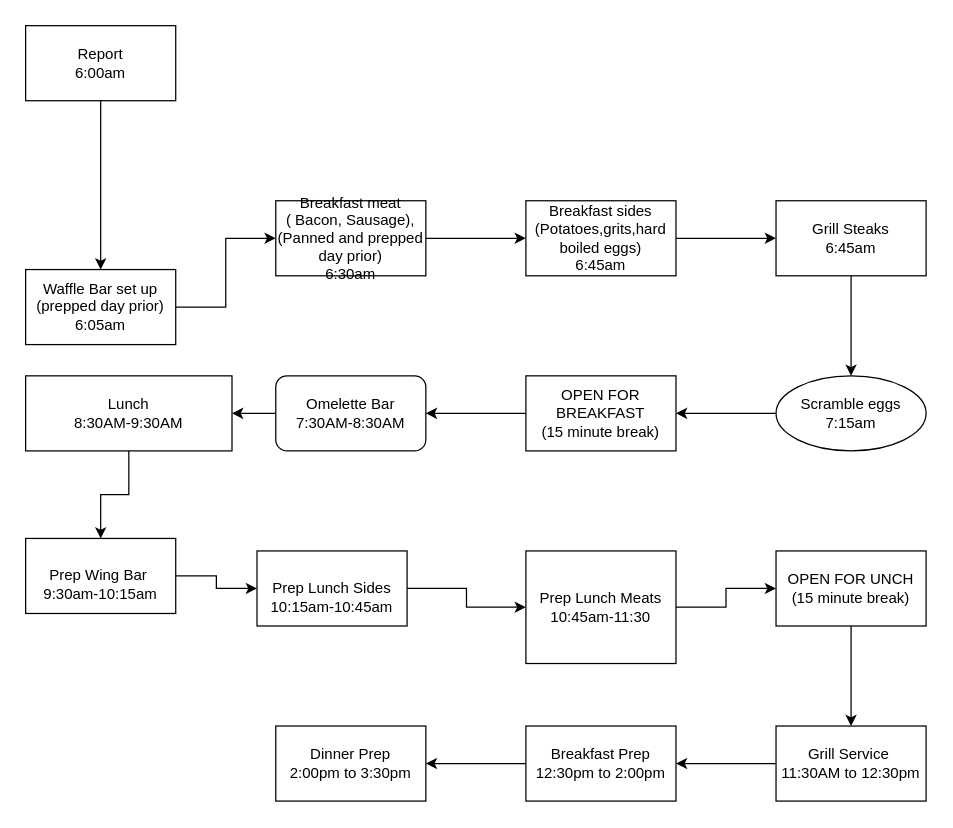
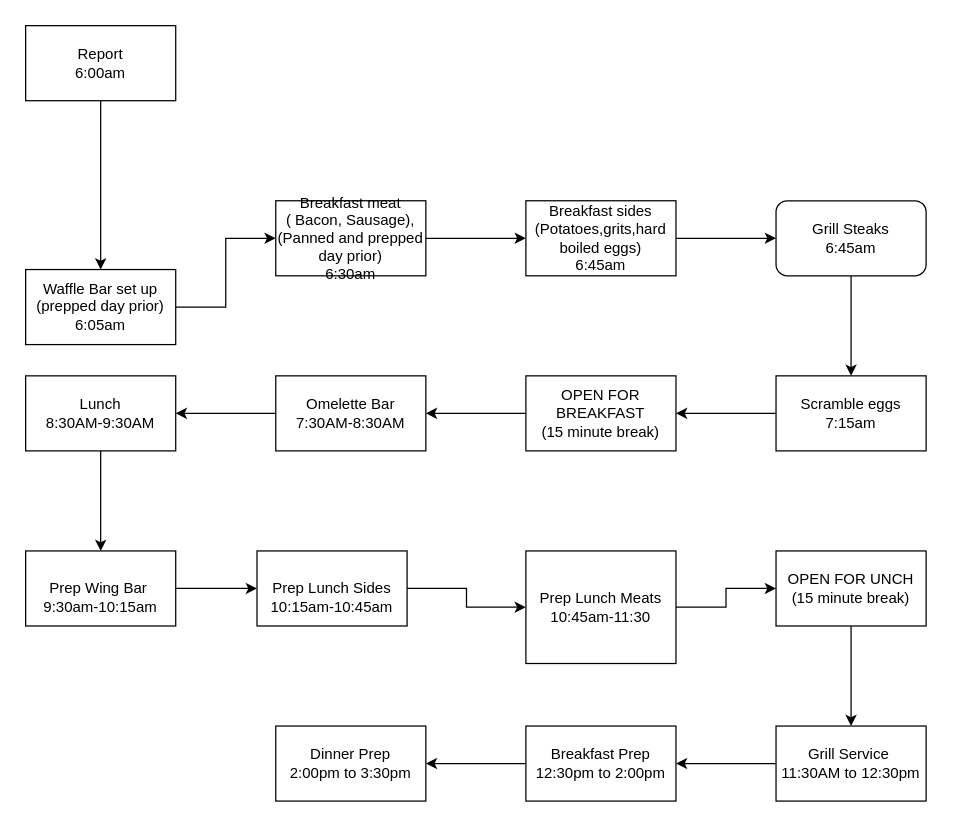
node "Grill Steaks 6:45am": shape rectangle -> rounded rectangle
node "Lunch 8:30AM-9:30AM": size 206x75 -> 150x75
node "Omelette Bar 7:30AM-8:30AM": shape rounded rectangle -> rectangle
node "Scramble eggs 7:15am": shape ellipse -> rectangle
node "Prep Wing Bar 9:30am-10:15am": moved (101, 576) -> (101, 588)
